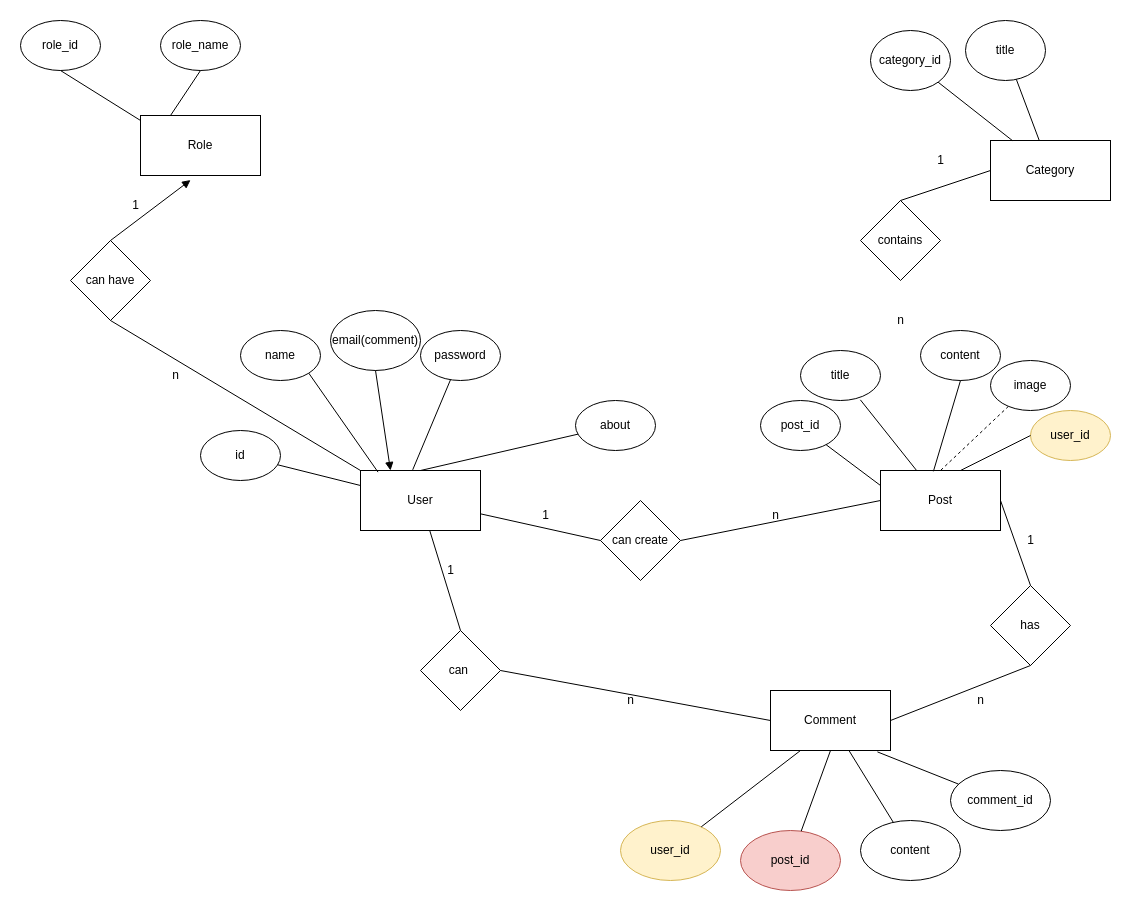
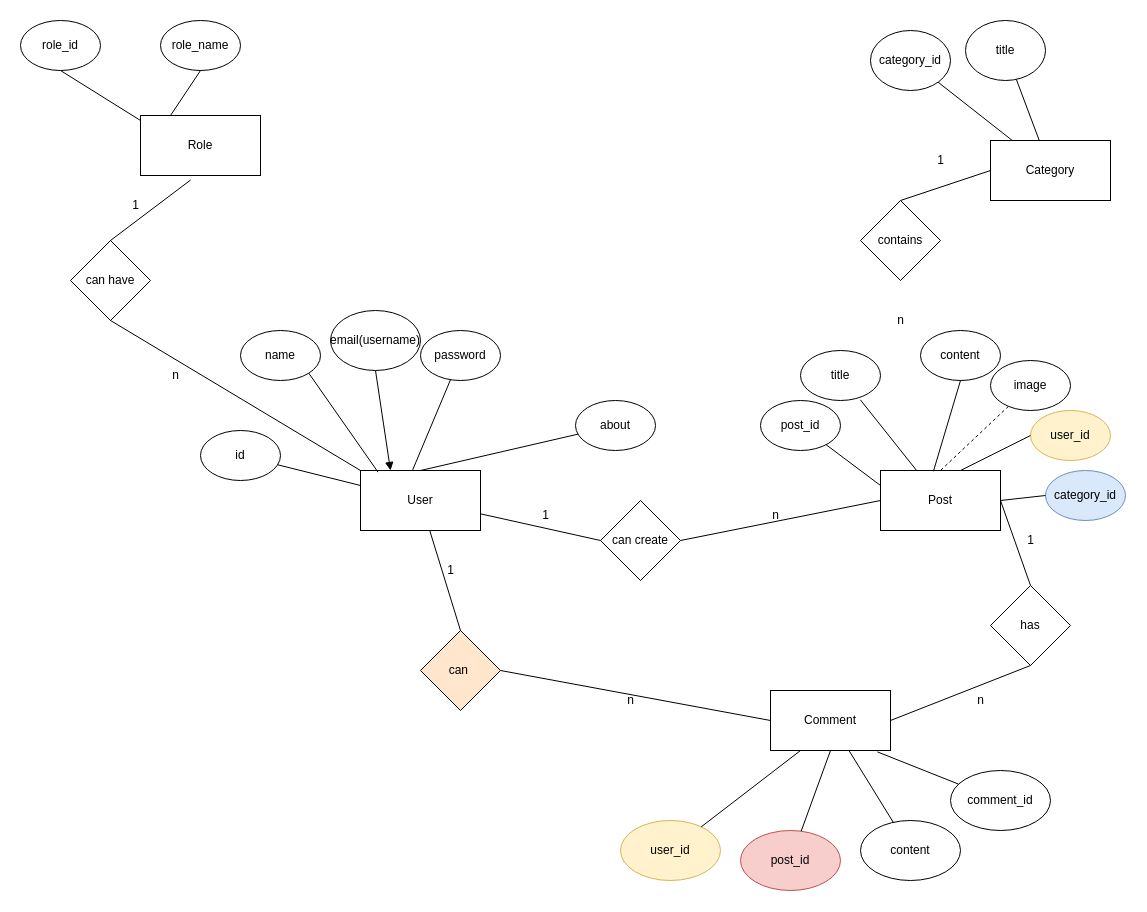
edge "can have" -> "Role": arrowhead block -> none
node "email(comment)": label "email(comment)" -> "email(username)"
node "category_id": added
edge "category_id" -- "Post": added
node "can": fillcolor #ffffff -> #ffe6cc
